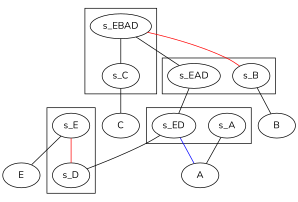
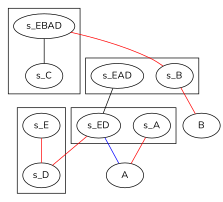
edge "s_EBAD" -- "s_EAD": removed
edge "s_B" -- "B": color black -> red
node "C": removed
edge "s_A" -- "A": color black -> red
edge "s_ED" -- "s_D": color black -> red
node "E": removed
